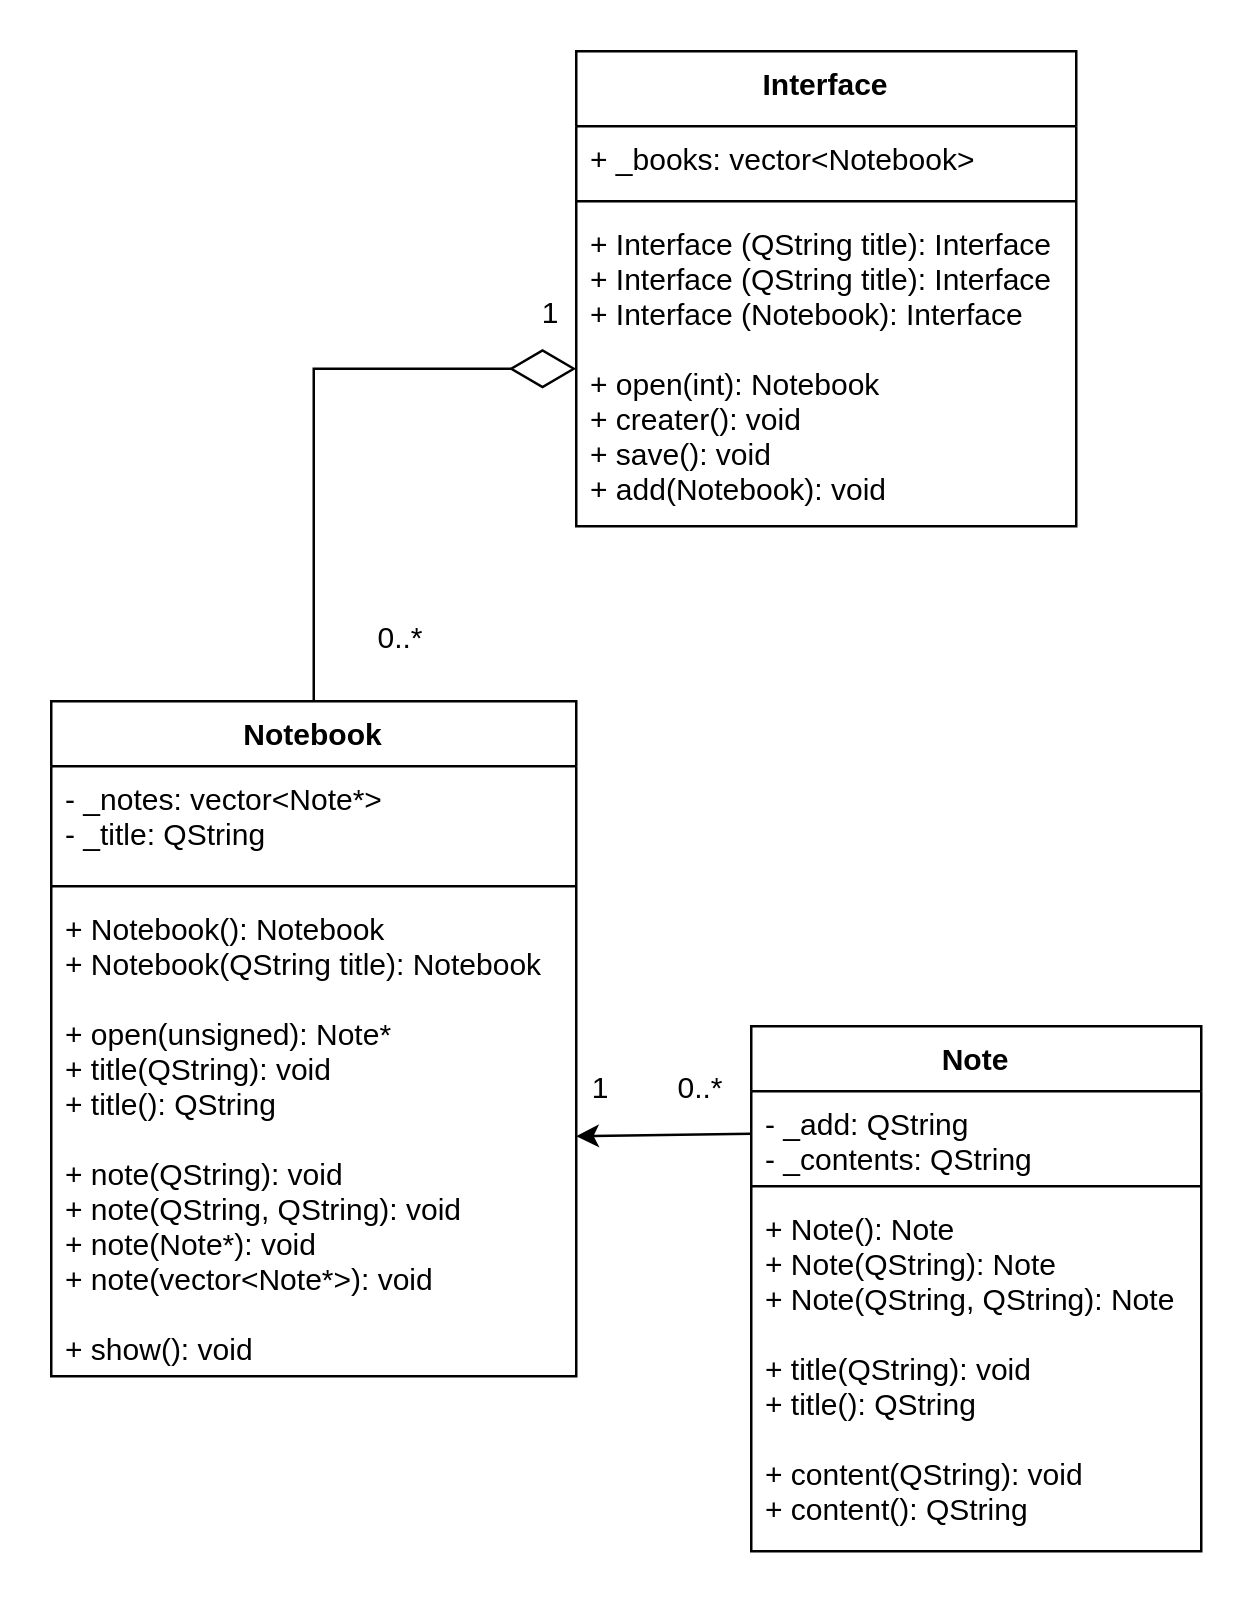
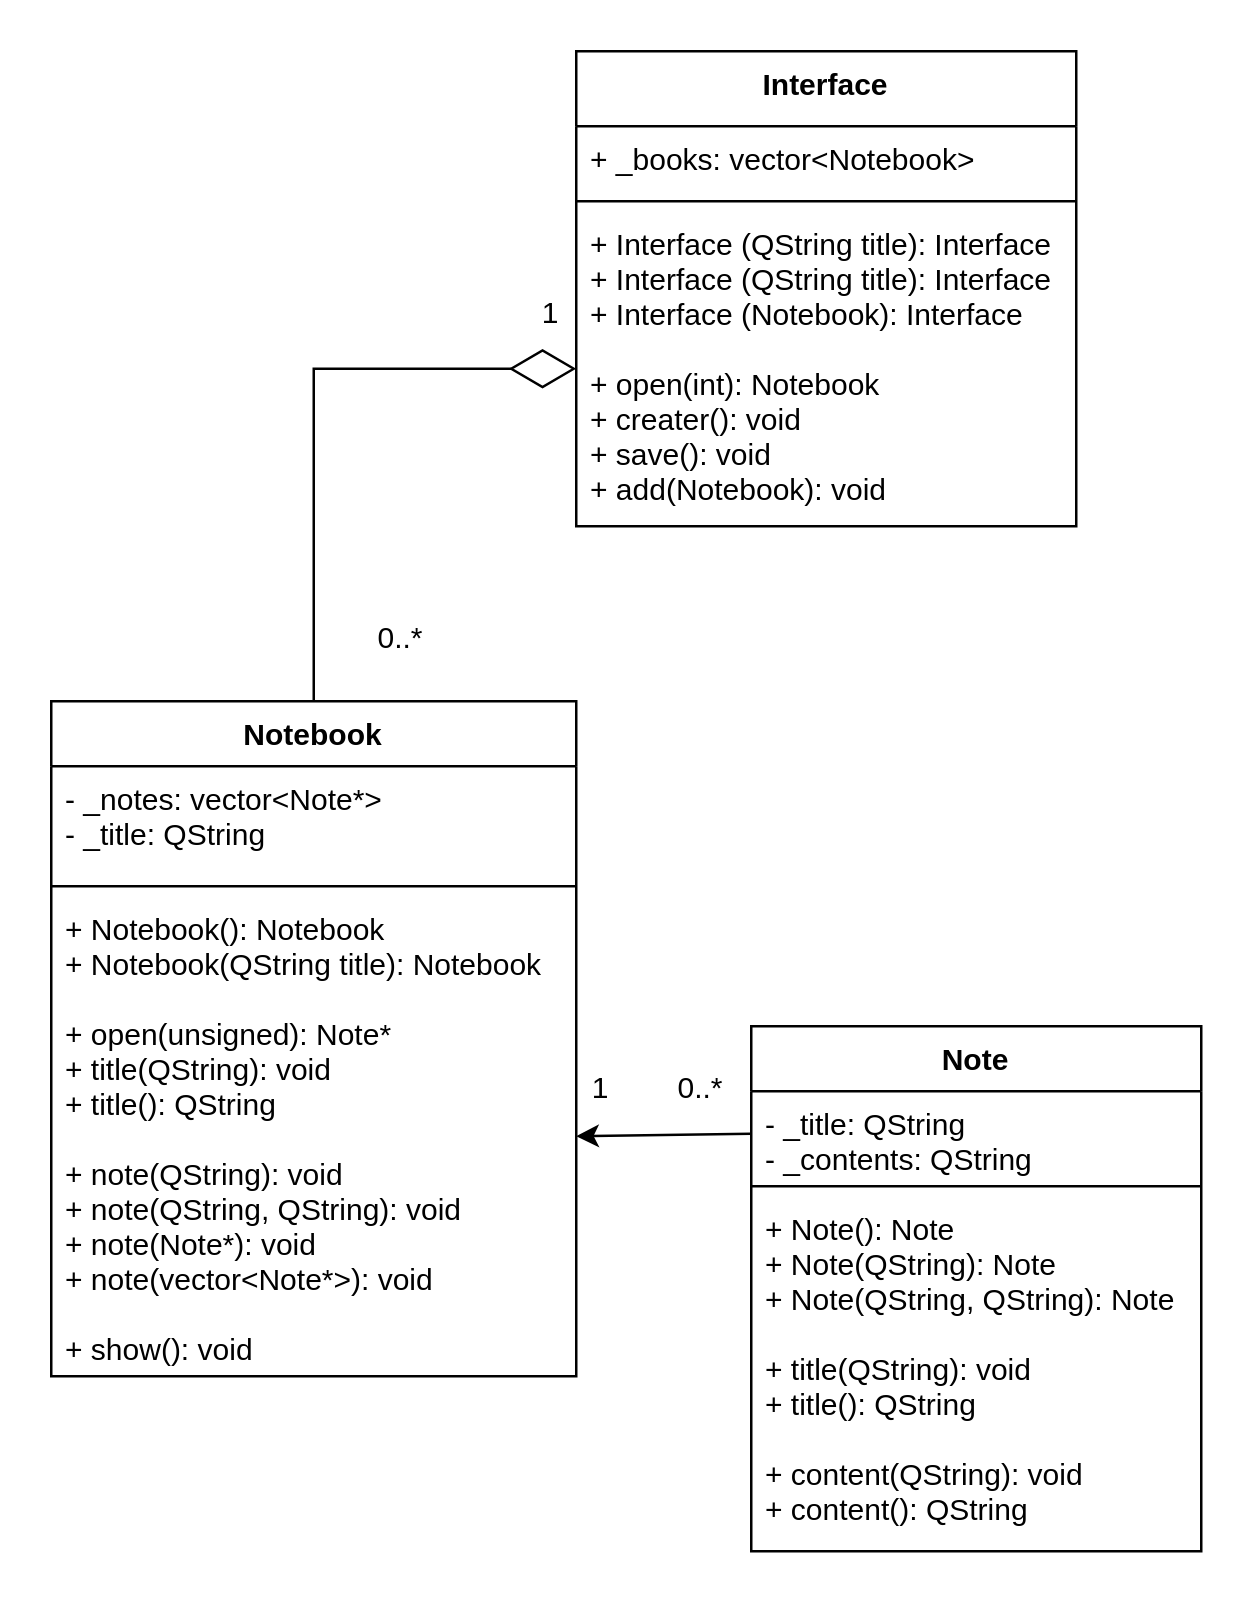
node "- _add: QString - _contents: QString": label "- _add: QString - _contents: QString" -> "- _title: QString - _contents: QString"
